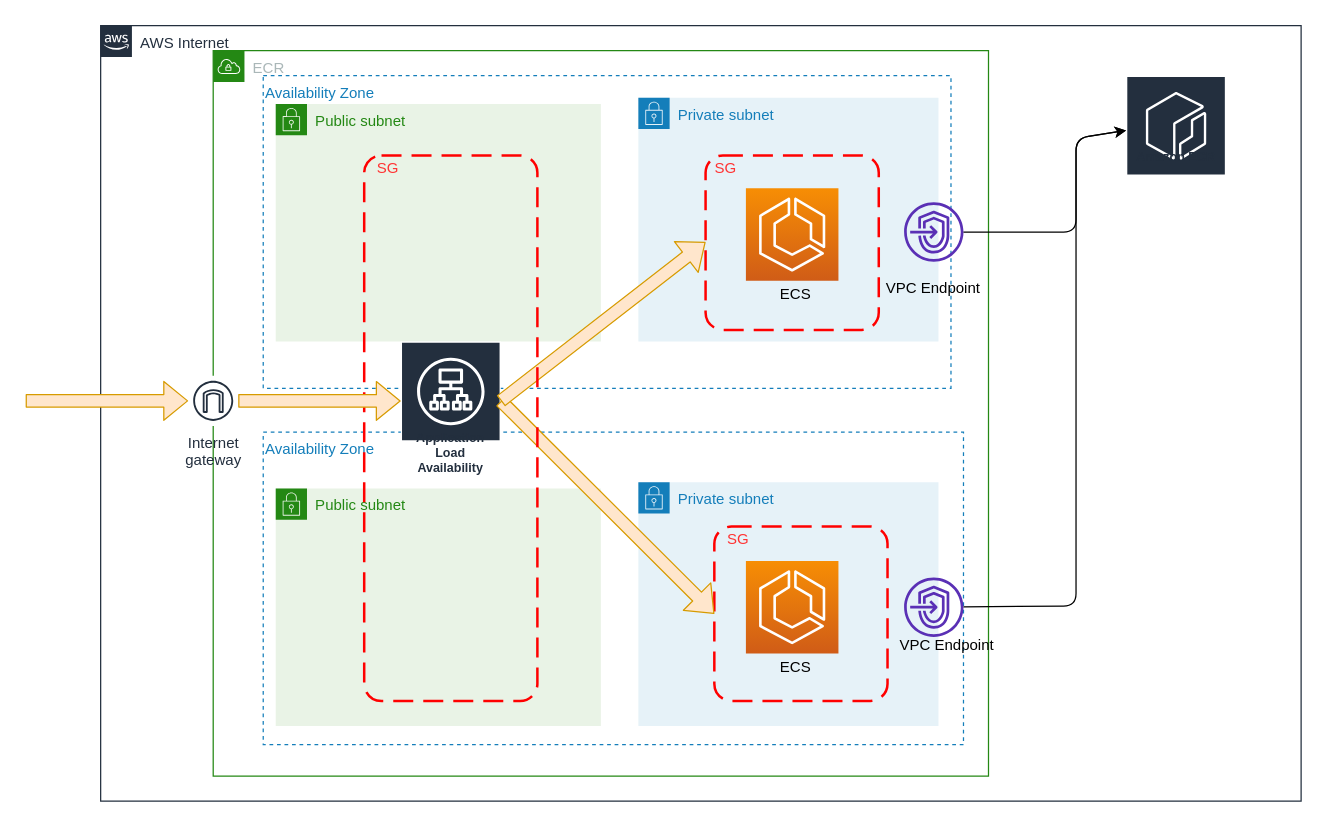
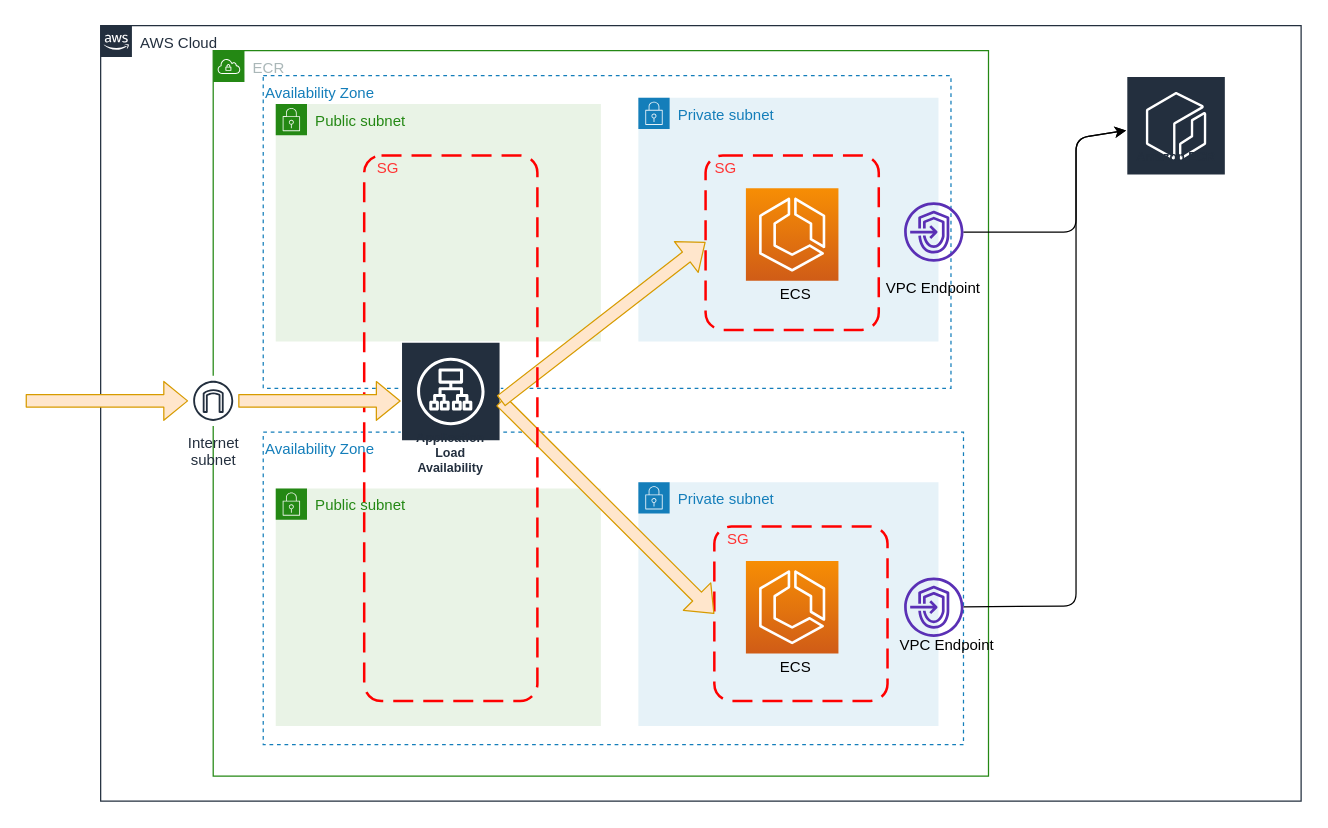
node "AWS Internet": label "AWS Internet" -> "AWS Cloud"
node "Internet gateway": label "Internet gateway" -> "Internet subnet"
